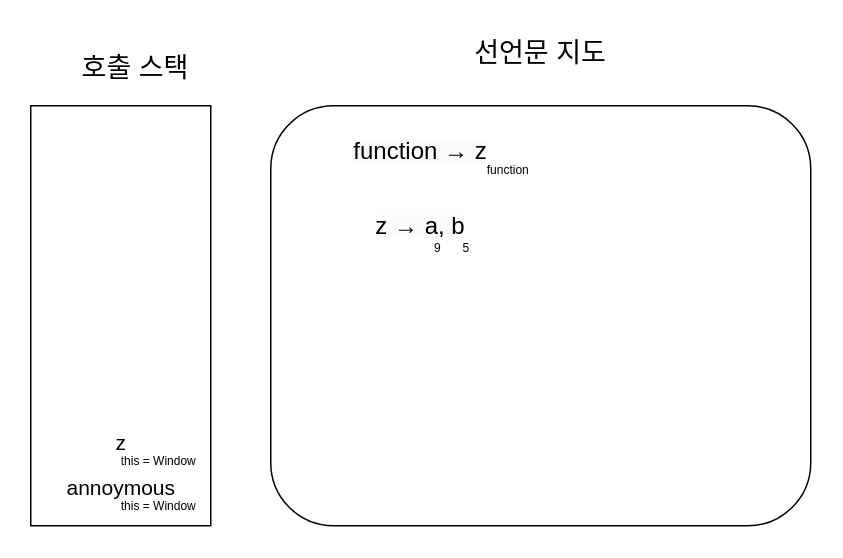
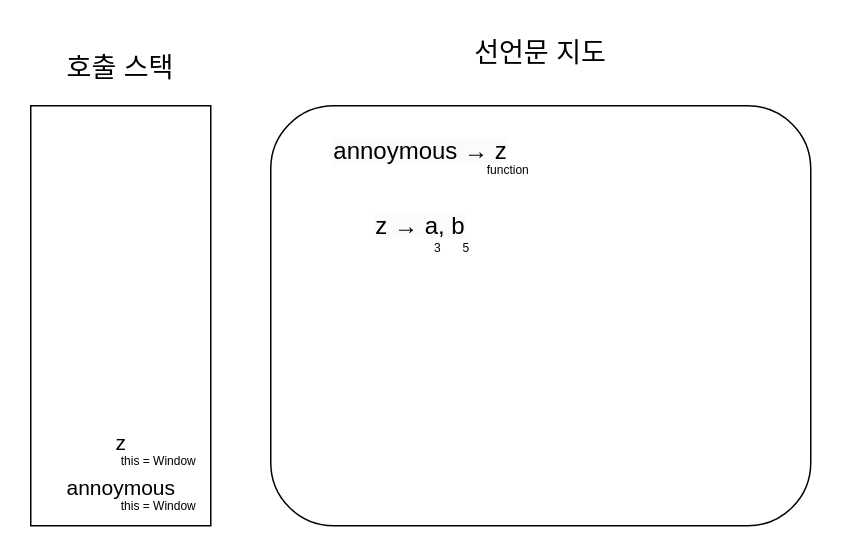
node "호출 스택": moved (136, 68) -> (121, 68)
node "function → z": label "function → z" -> "annoymous → z"
node "9": label "9" -> "3"
